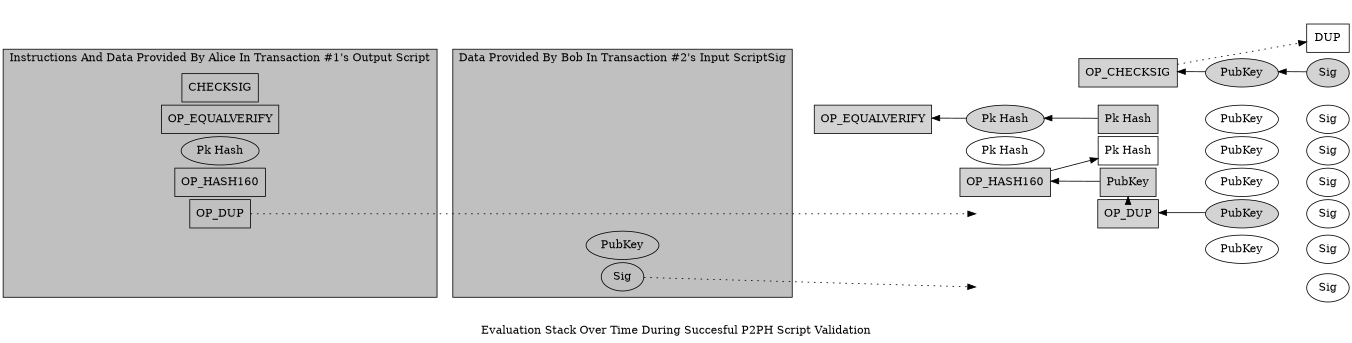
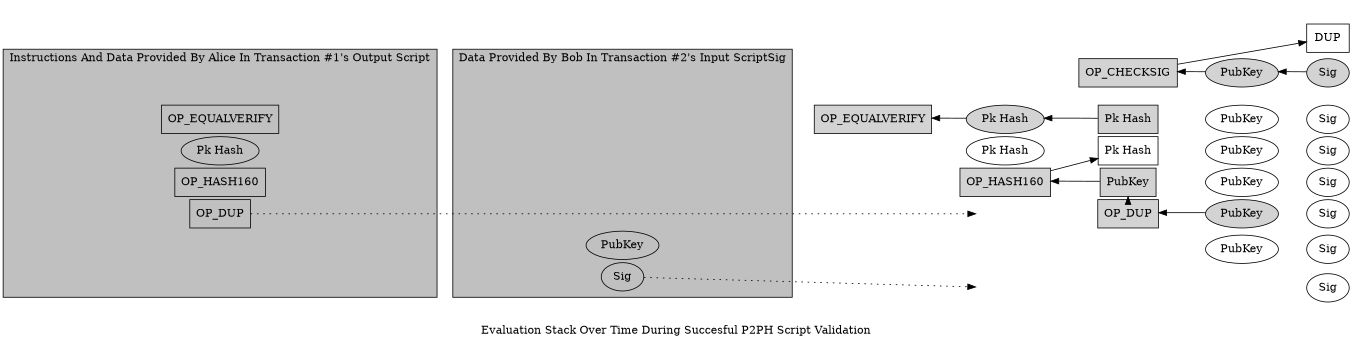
edge "OP_CHECKSIG" -> "DUP": style dotted -> solid
node "CHECKSIG": removed
